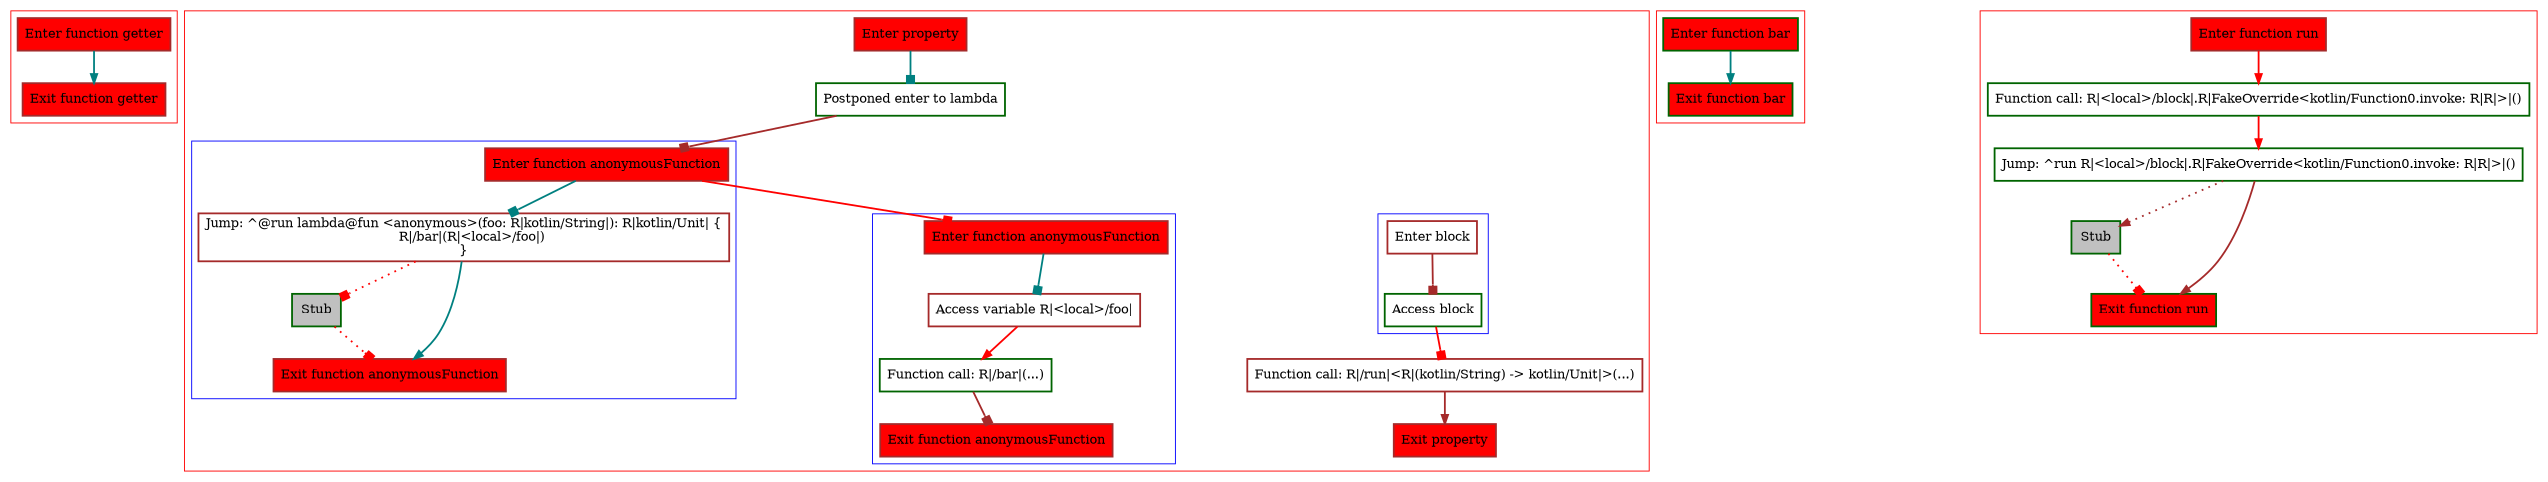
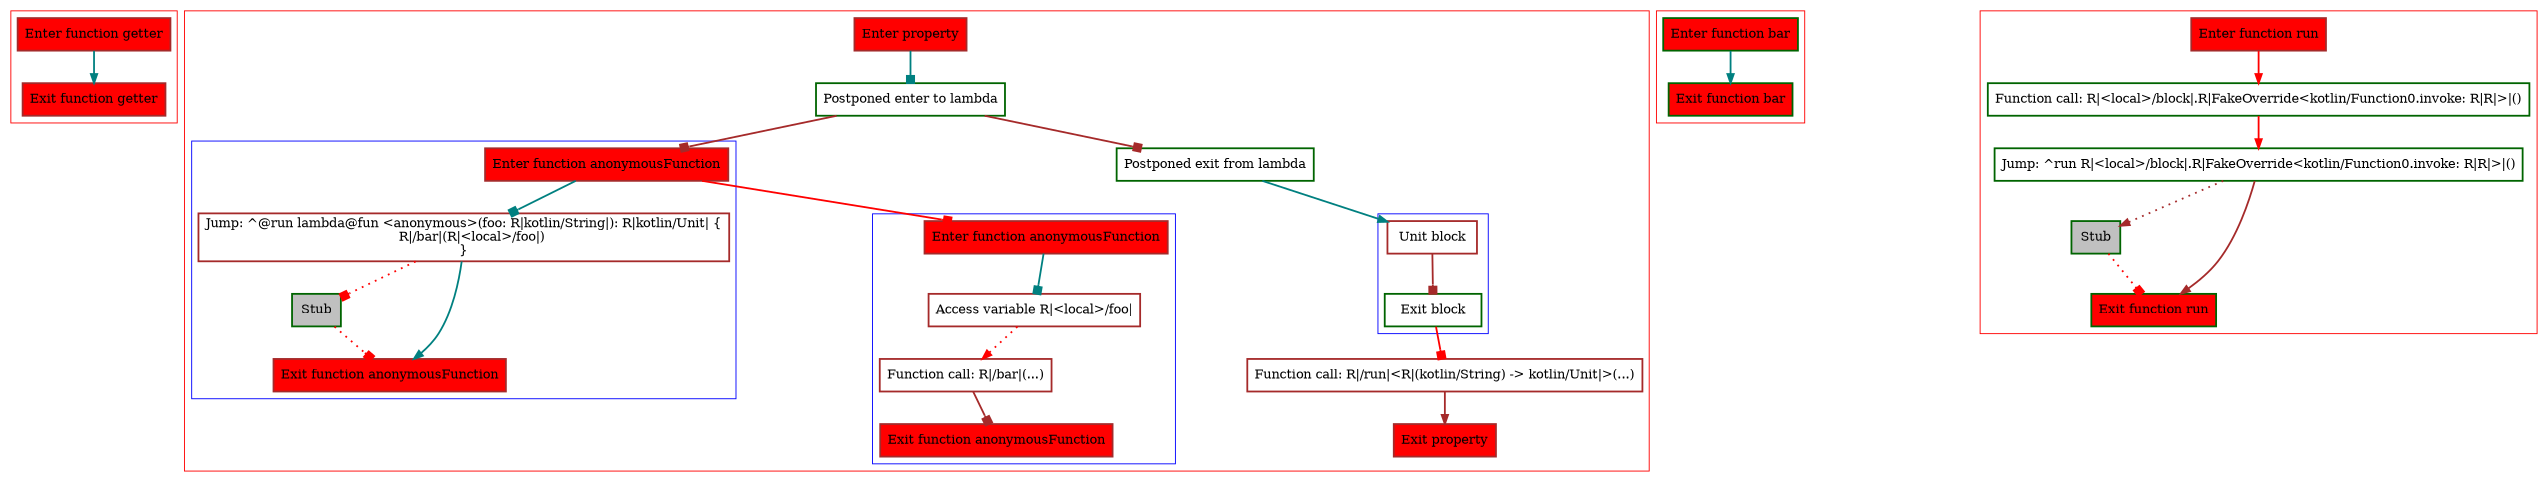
node "Postponed exit from lambda": added
node "Enter block": label "Enter block" -> "Unit block"
node "Access block": label "Access block" -> "Exit block"
edge "Access variable R|<local>/foo|" -> "Function call: R|/bar|(...)": style solid -> dotted
node "Function call: R|/bar|(...)": color darkgreen -> brown
